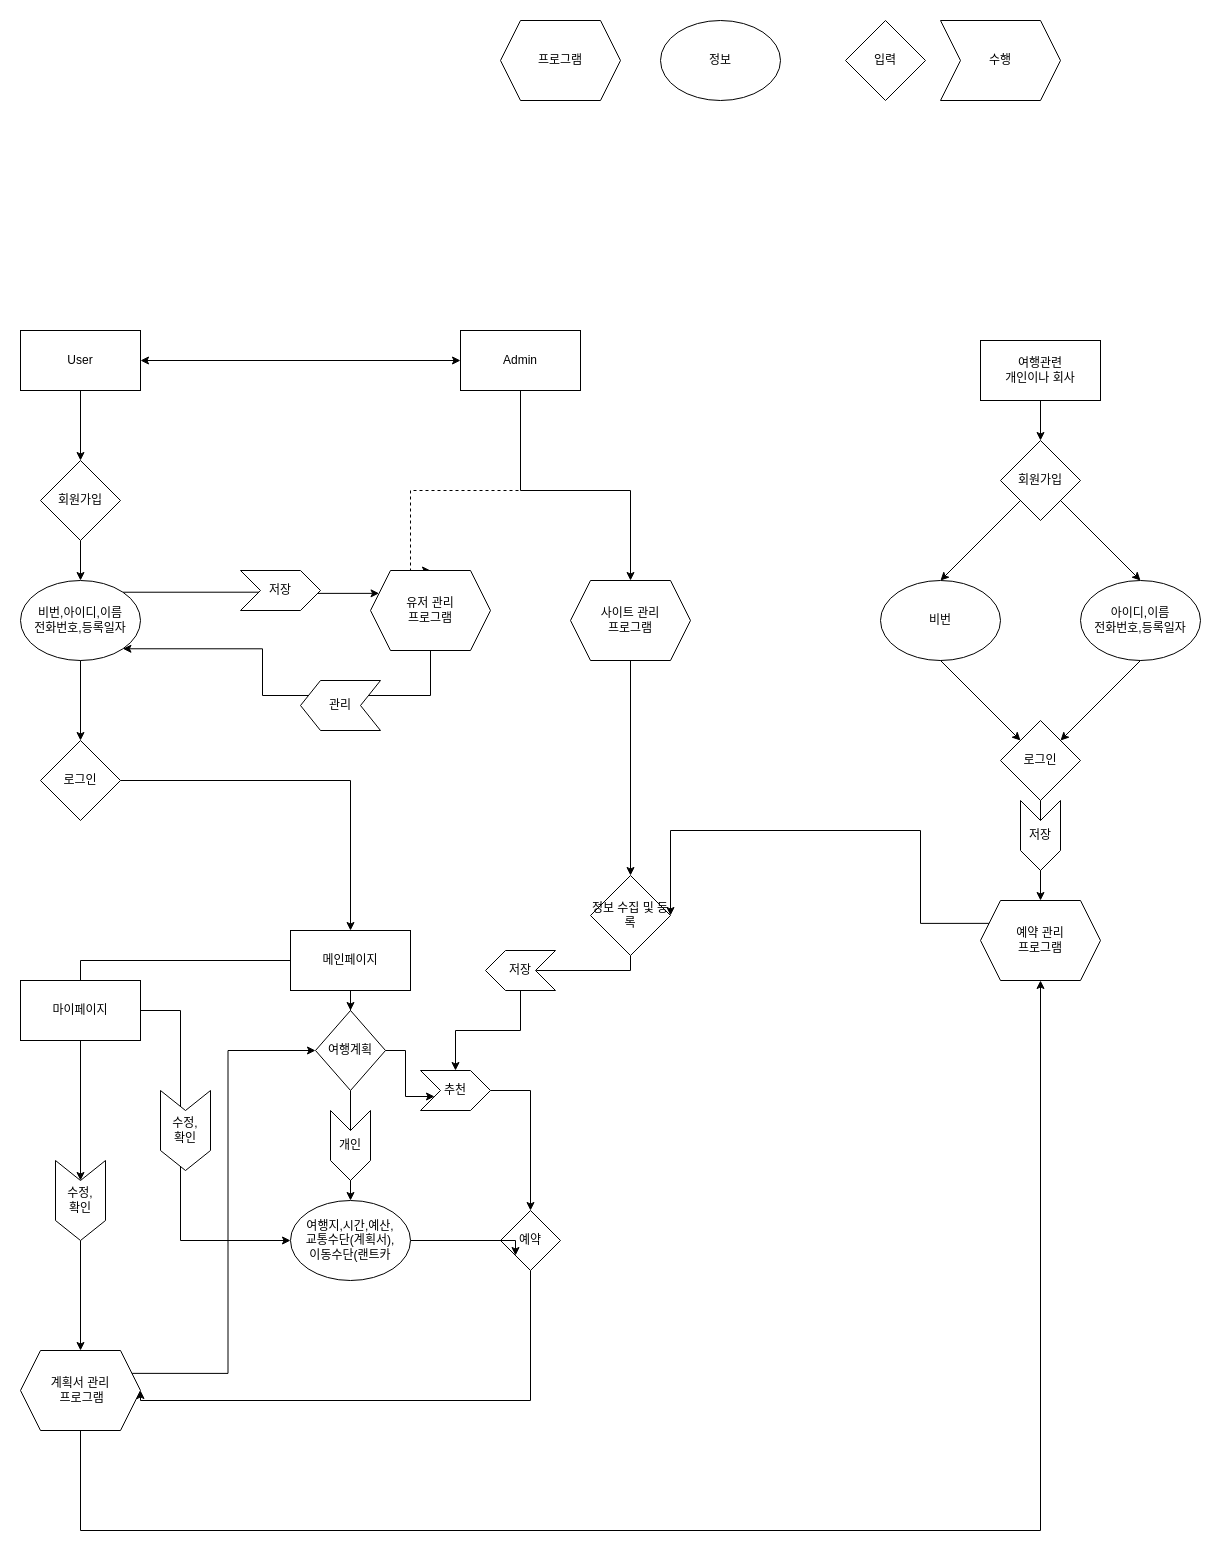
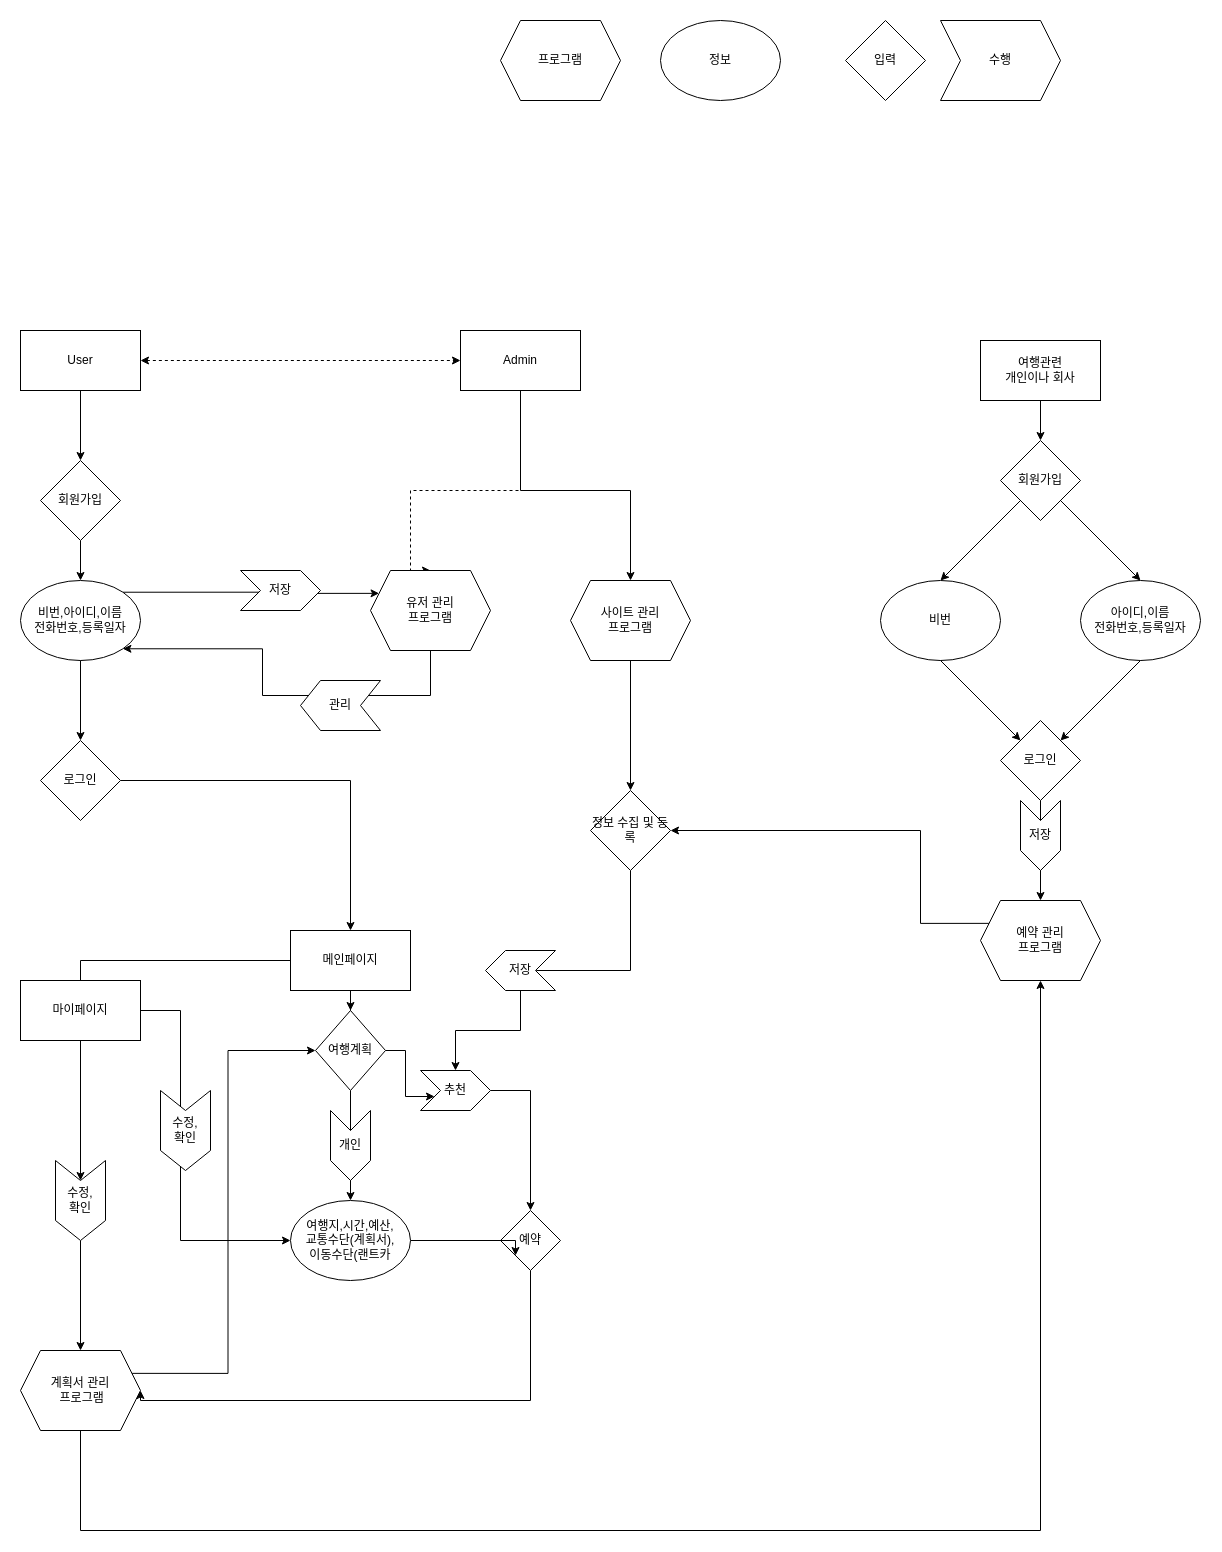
edge "User" -- "Admin": style solid -> dashed
node "정보 수집 및 등록": moved (631, 916) -> (631, 831)
